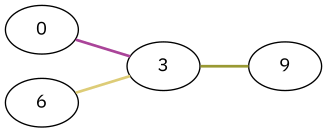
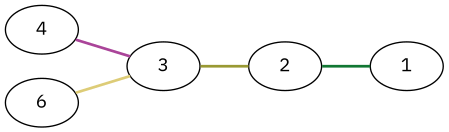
node "0": label "0" -> "4"
node "9": label "9" -> "2"
node "1": added
